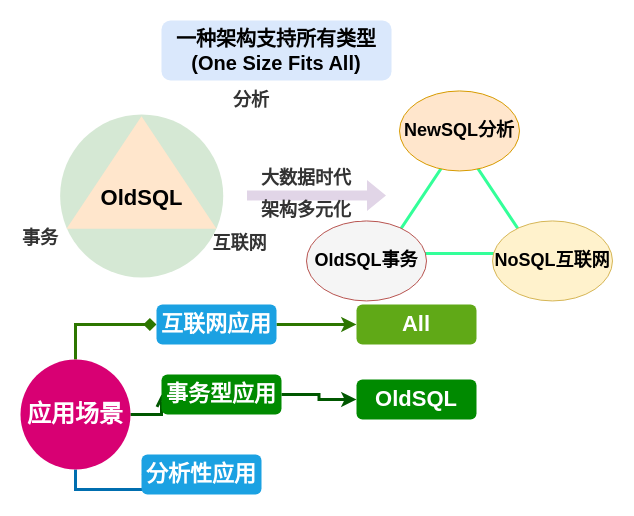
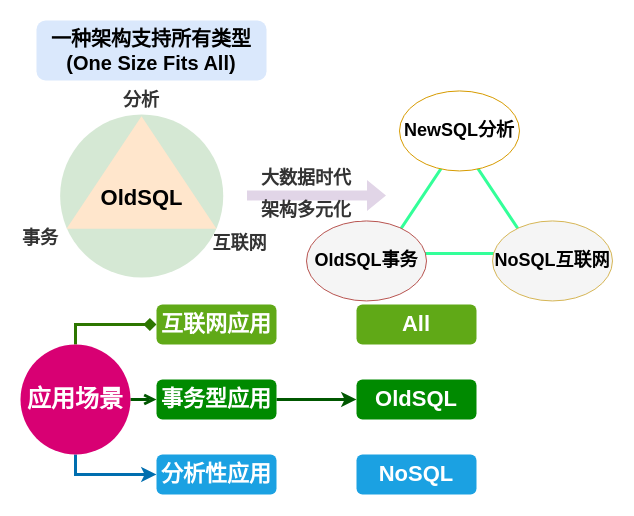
node "一种架构支持所有类型 (One Size Fits All)": moved (277, 51) -> (152, 51)
node "分析": moved (252, 101) -> (142, 101)
node "NewSQL分析": fillcolor #ffe6cc -> #ffffff
node "NoSQL互联网": fillcolor #fff2cc -> #f5f5f5
node "互联网应用": fillcolor #1ba1e2 -> #60a917
edge "互联网应用" -> "All": removed
node "事务型应用": moved (222, 395) -> (217, 400)
node "应用场景": moved (76, 415) -> (76, 400)
node "分析性应用": moved (202, 475) -> (217, 475)
node "NoSQL": added
